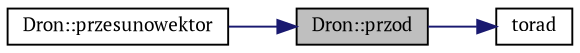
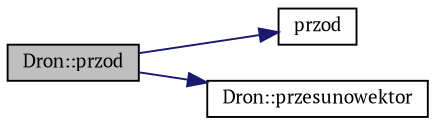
edge "Dron::przesunowektor" -> "Dron::przod": reversed
node "torad": label "torad" -> "przod"
